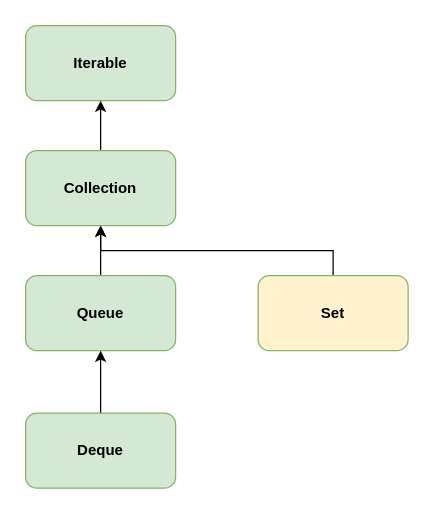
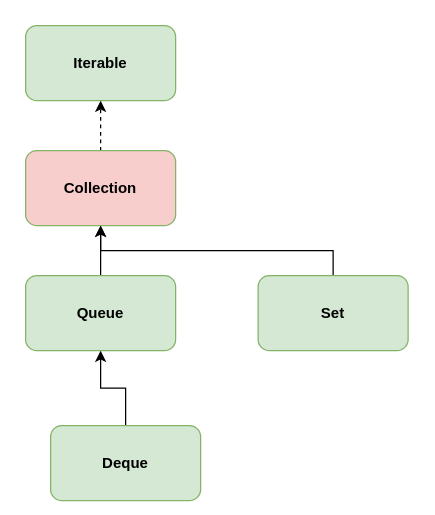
edge "Collection" -> "Iterable": style solid -> dashed
node "Collection": fillcolor #d5e8d4 -> #f8cecc
node "Set": fillcolor #fff2cc -> #d5e8d4
node "Deque": moved (101, 451) -> (126, 463)
